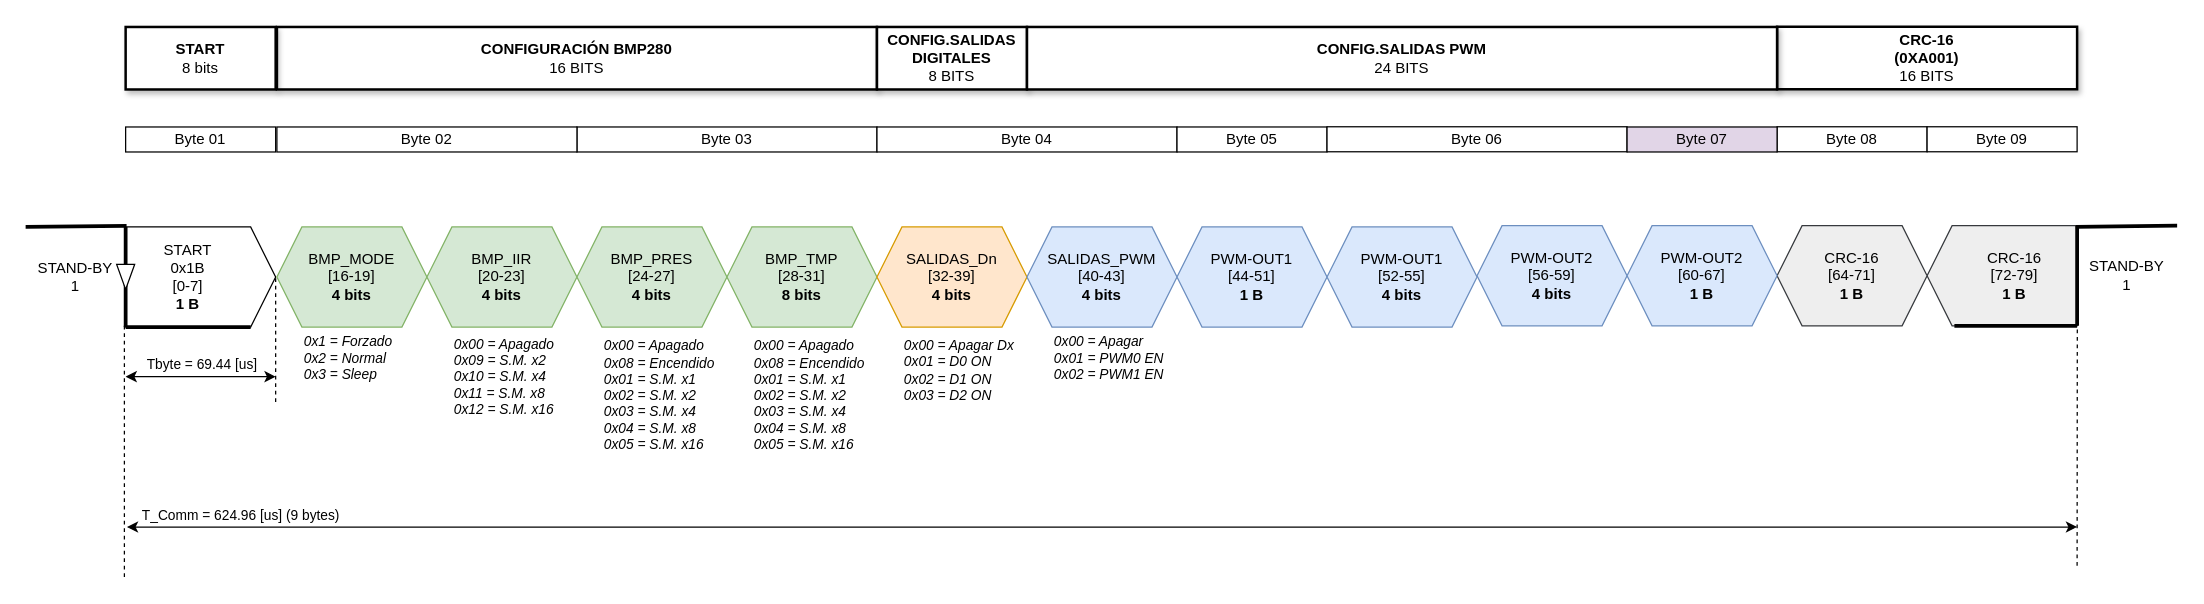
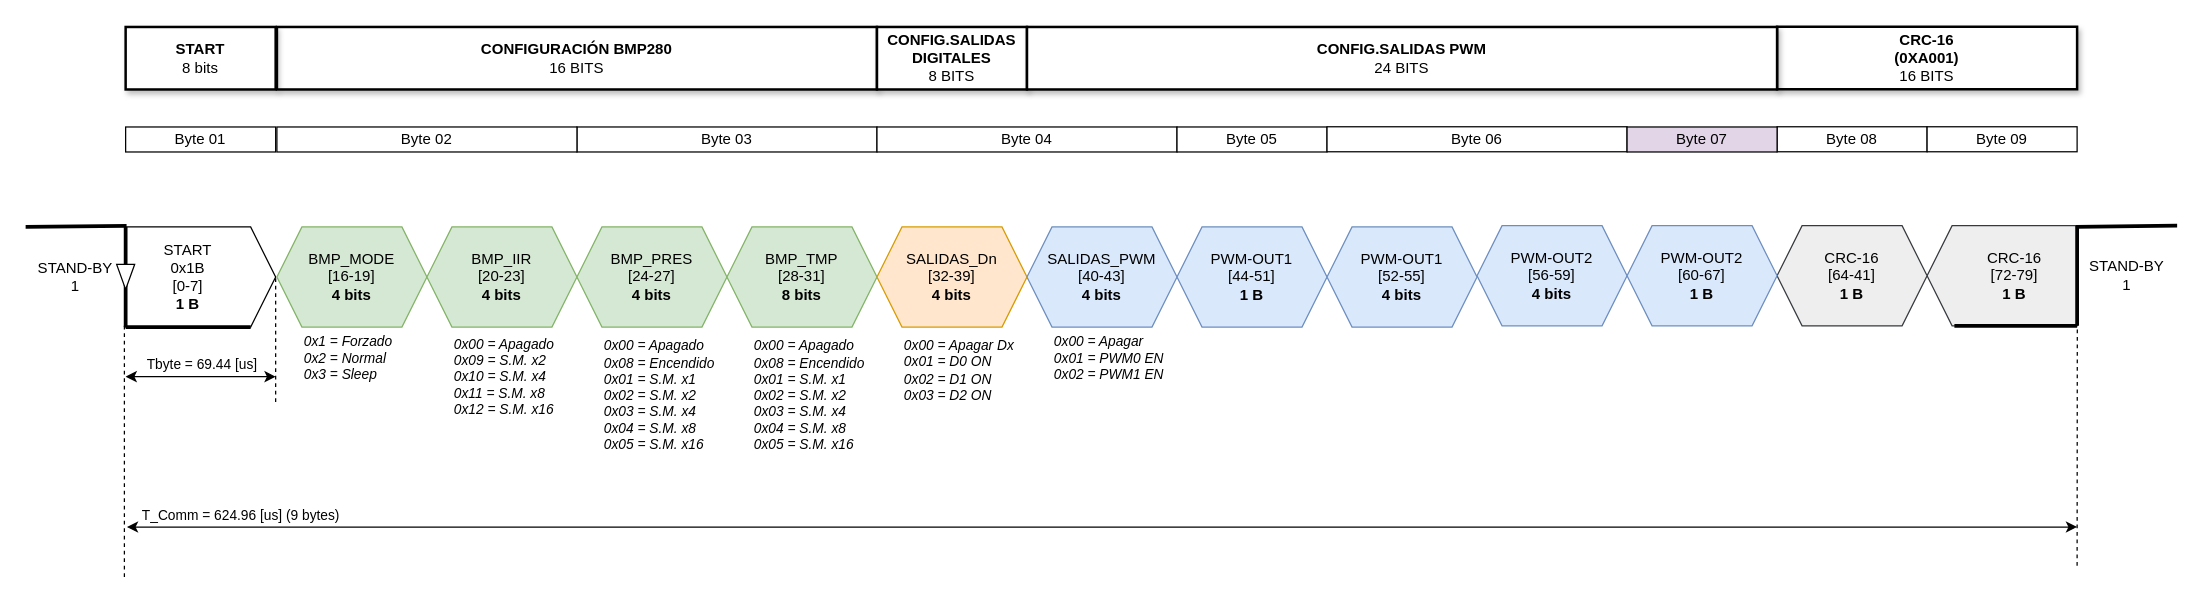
node "CRC-16 [64-71] 1 B": label "CRC-16 [64-71] 1 B" -> "CRC-16 [64-41] 1 B"
